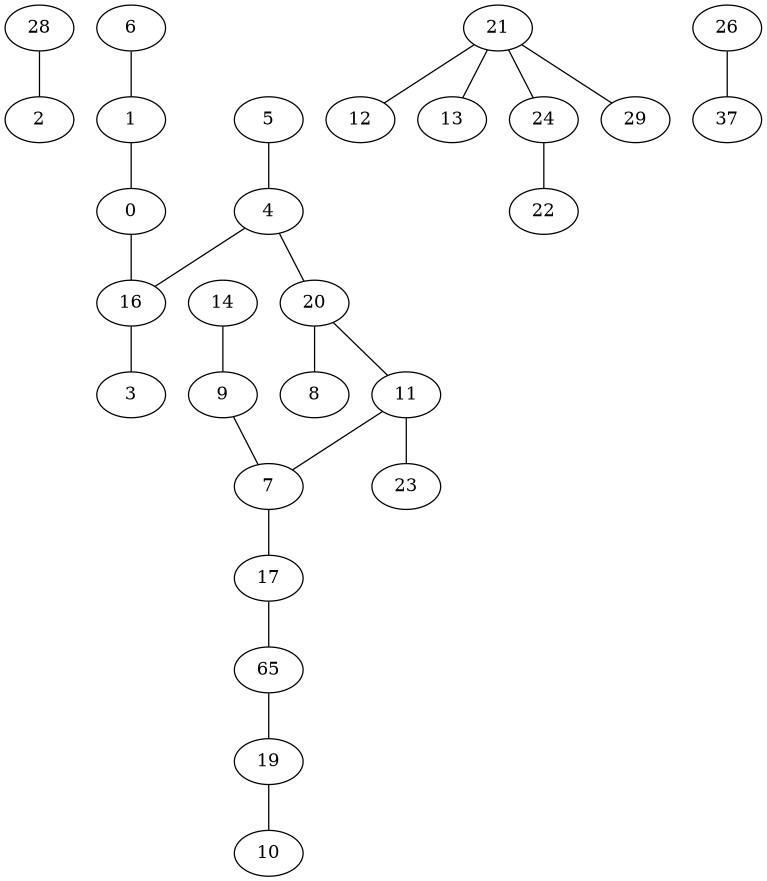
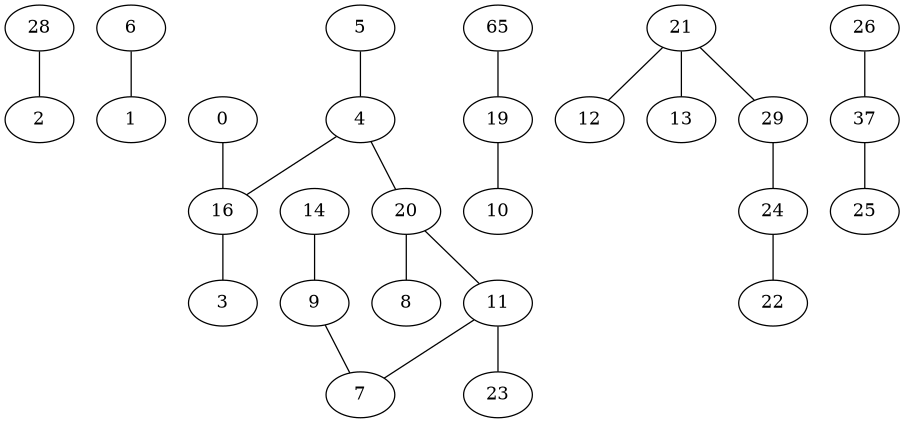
edge "21" -- "24": now "29" -- "24"
edge "1" -- "0": removed
node "25": added
node "17": removed
